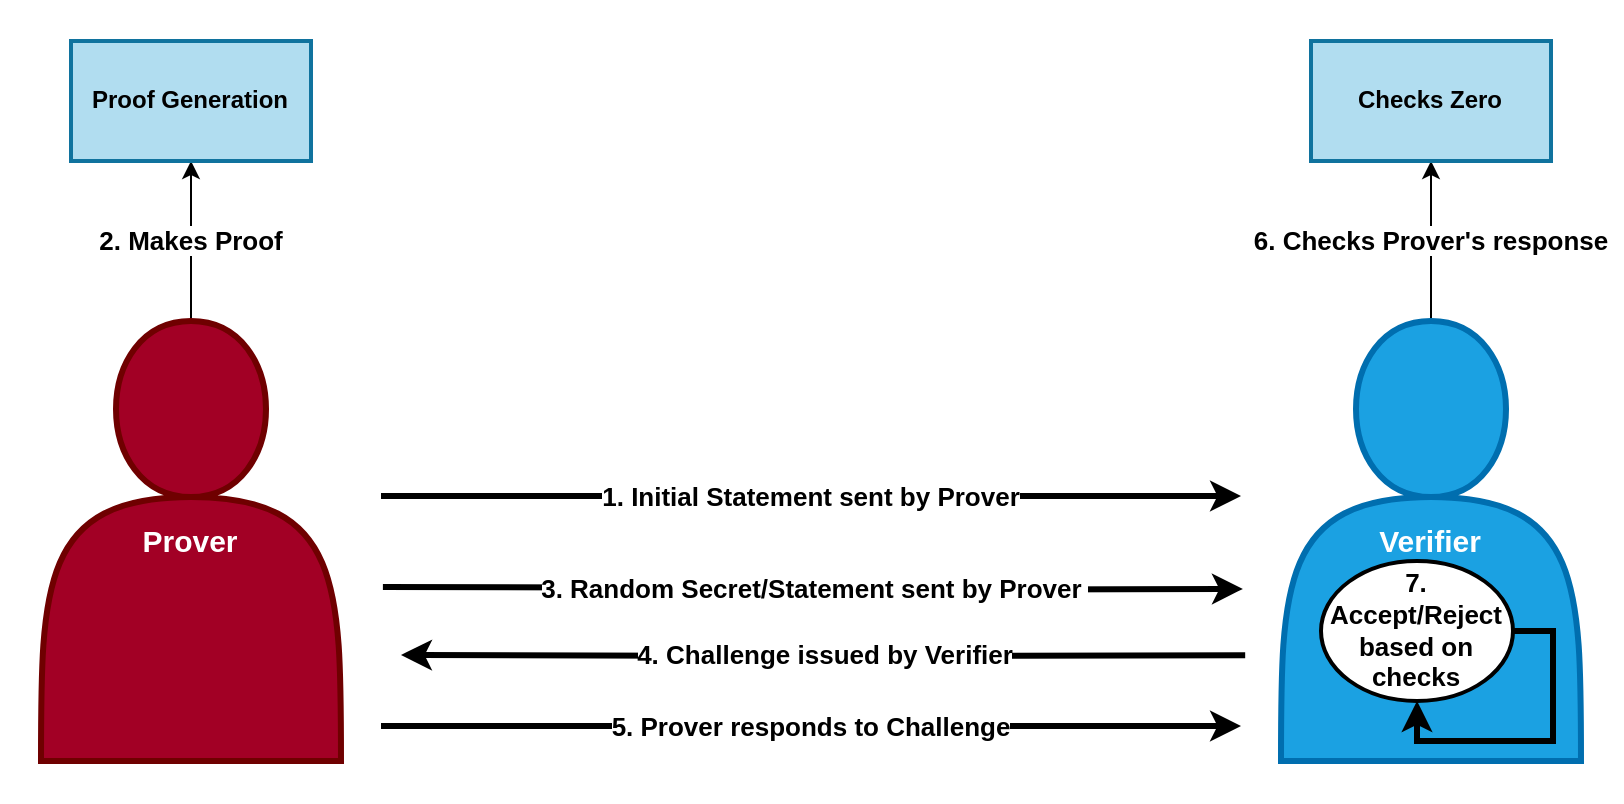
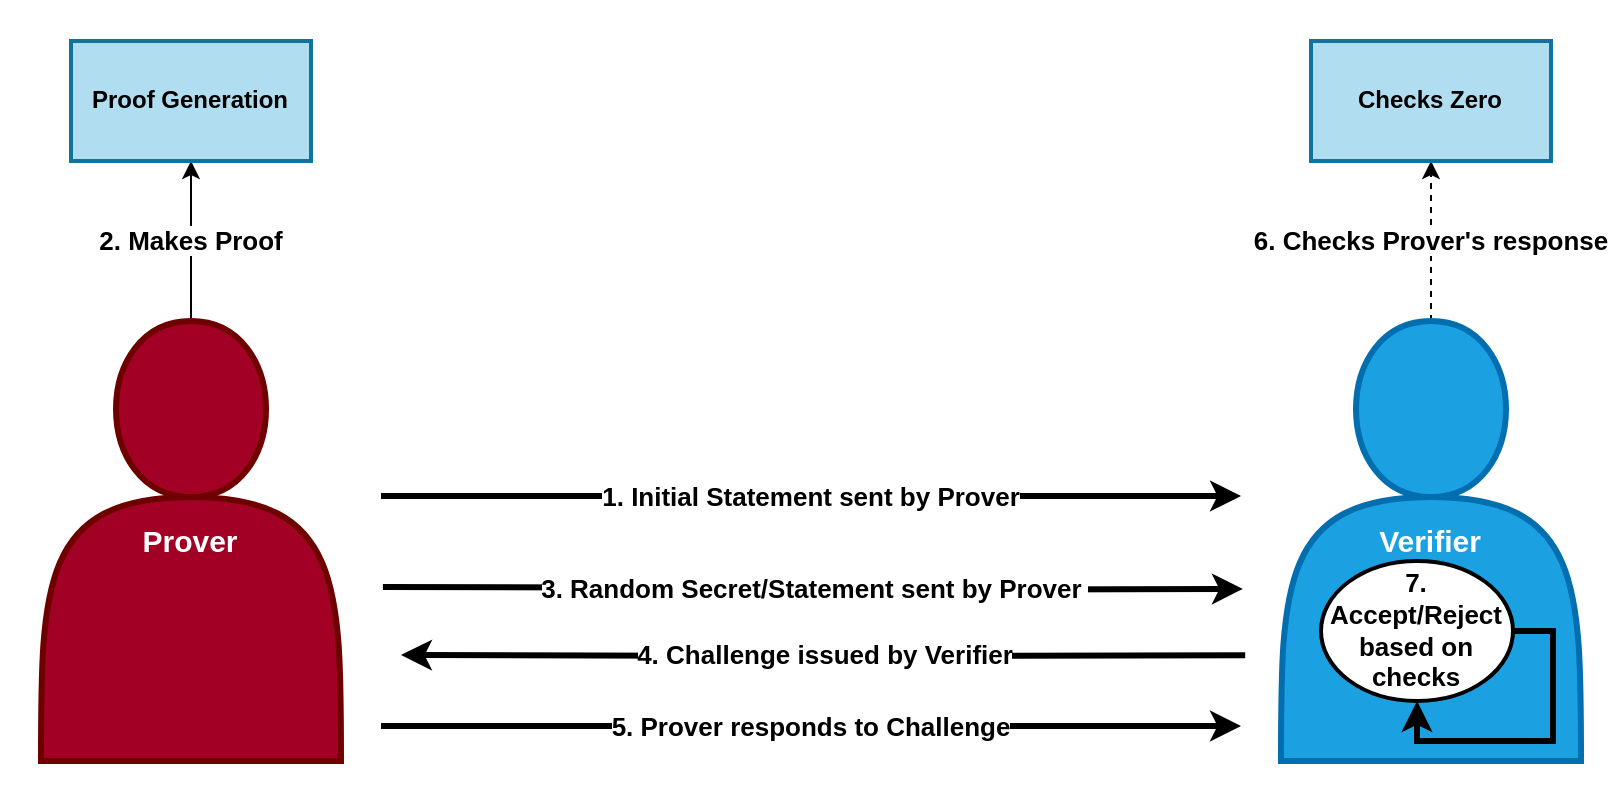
edge "Verifier" -> "Checks Zero": style solid -> dashed
